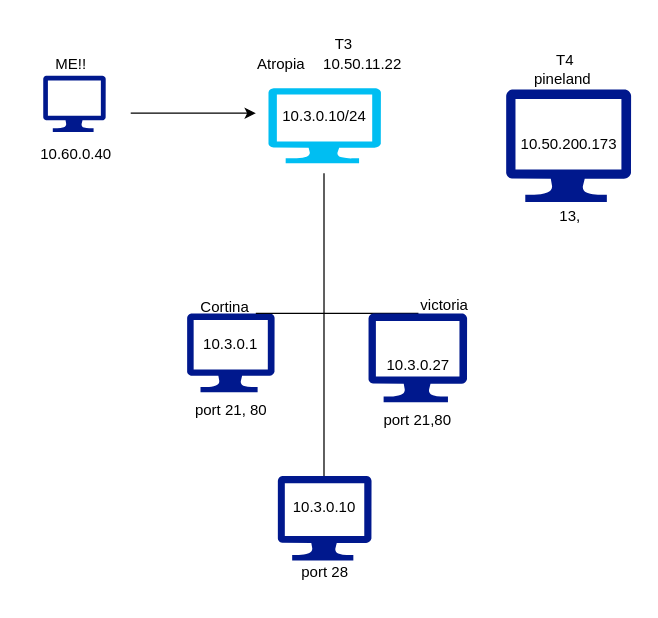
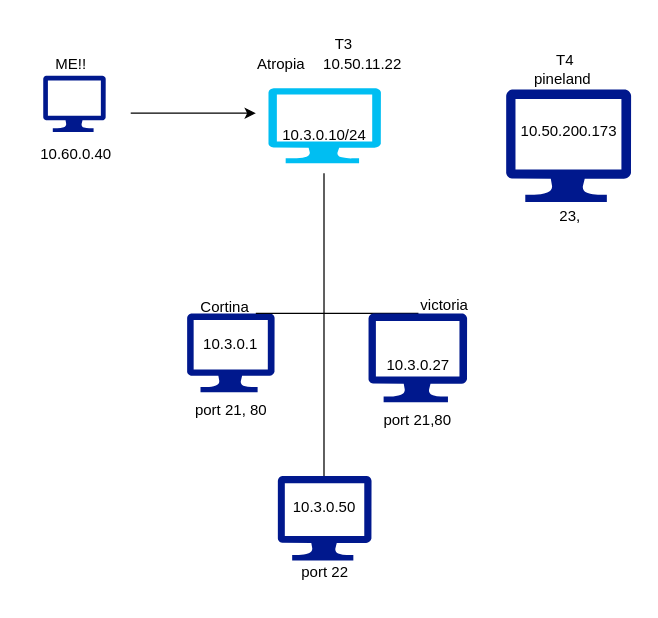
node "10.3.0.10/24": moved (324, 117) -> (324, 136)
node "10.50.200.173": moved (568, 144) -> (568, 132)
node "13,": label "13," -> "23,"
node "10.3.0.10": label "10.3.0.10" -> "10.3.0.50"
node "port 28": label "port 28" -> "port 22"
